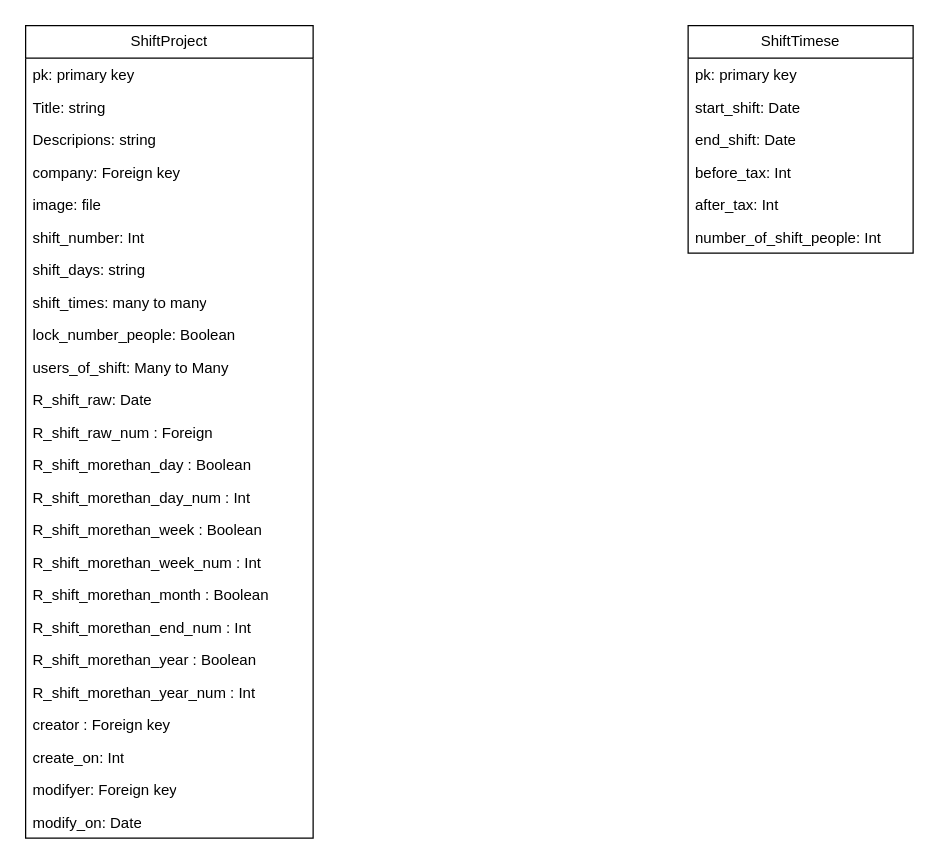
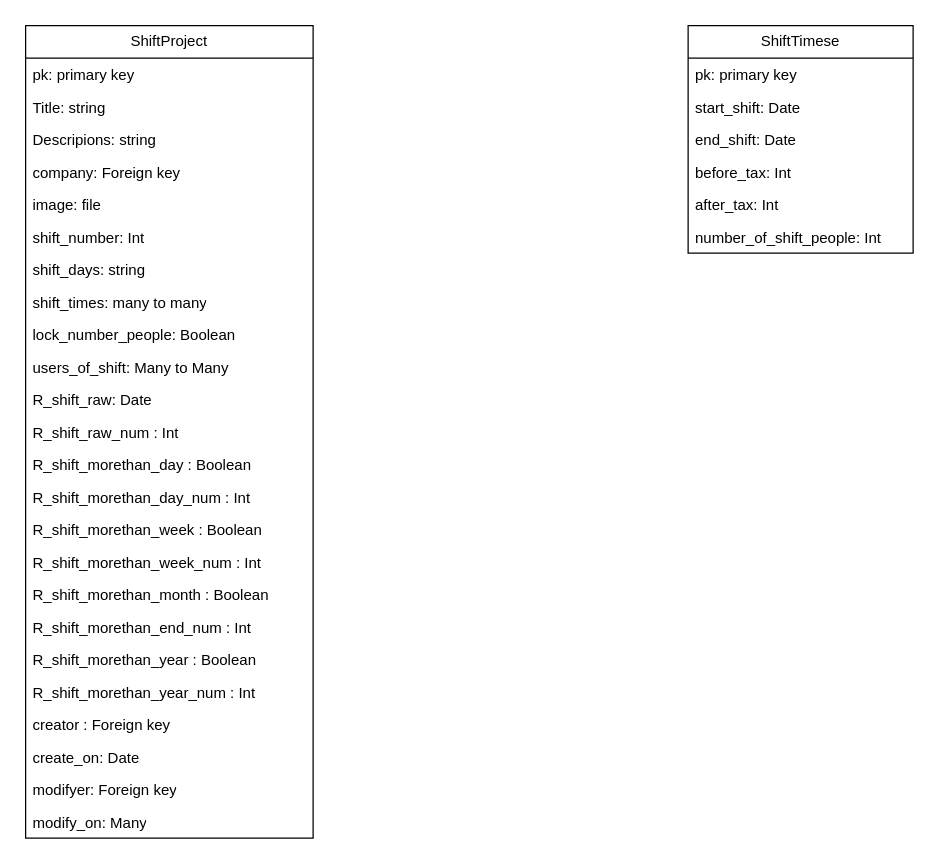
node "R_shift_raw_num : Foreign": label "R_shift_raw_num : Foreign" -> "R_shift_raw_num : Int"
node "create_on: Int": label "create_on: Int" -> "create_on: Date"
node "modify_on: Date": label "modify_on: Date" -> "modify_on: Many"
